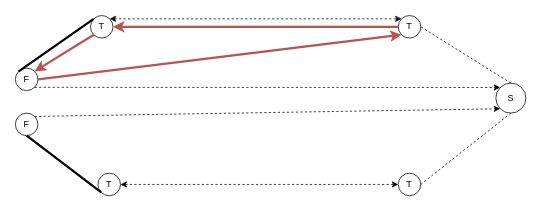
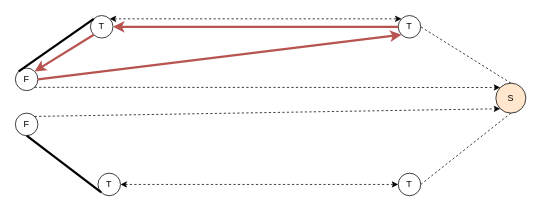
node "S": fillcolor #ffffff -> #ffe6cc
